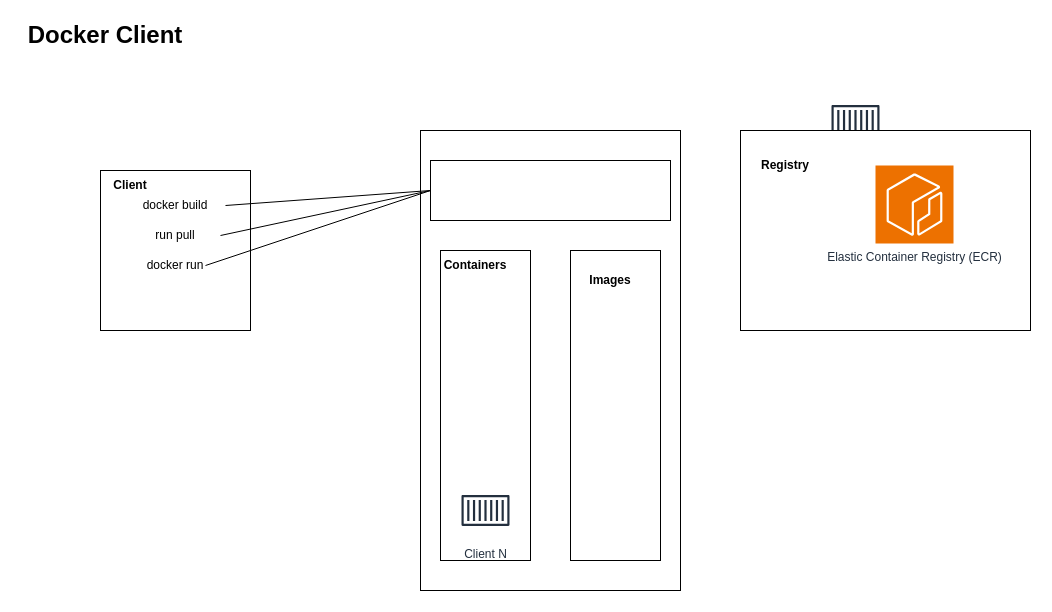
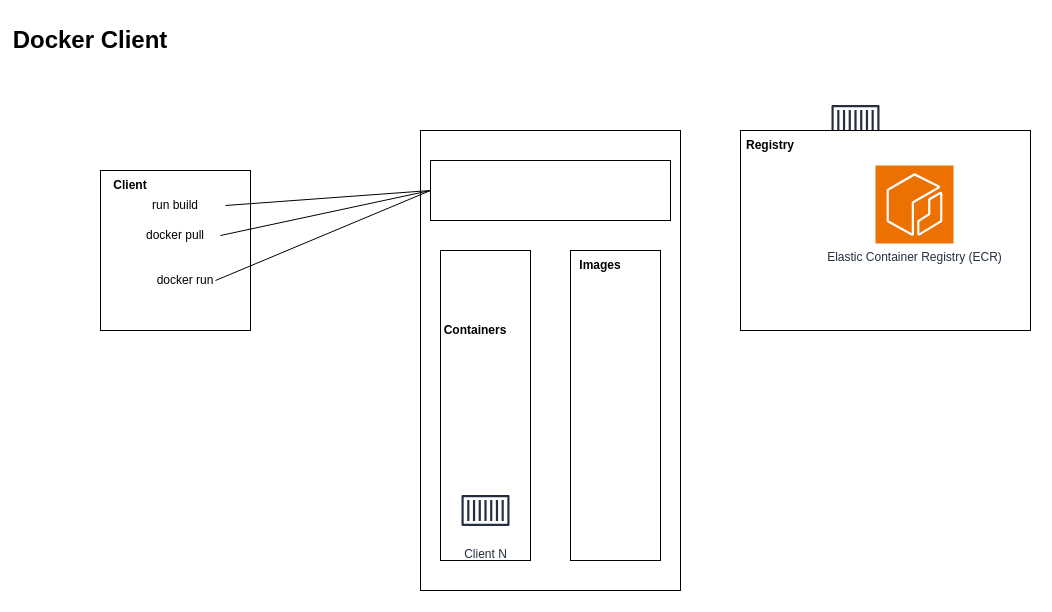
node "Docker Client": moved (106, 36) -> (91, 41)
node "Registry": moved (786, 166) -> (771, 146)
node "docker build": label "docker build" -> "run build"
node "run pull": label "run pull" -> "docker pull"
node "docker run": moved (176, 266) -> (186, 281)
node "Containers": moved (476, 266) -> (476, 331)
node "Images": moved (611, 281) -> (601, 266)
